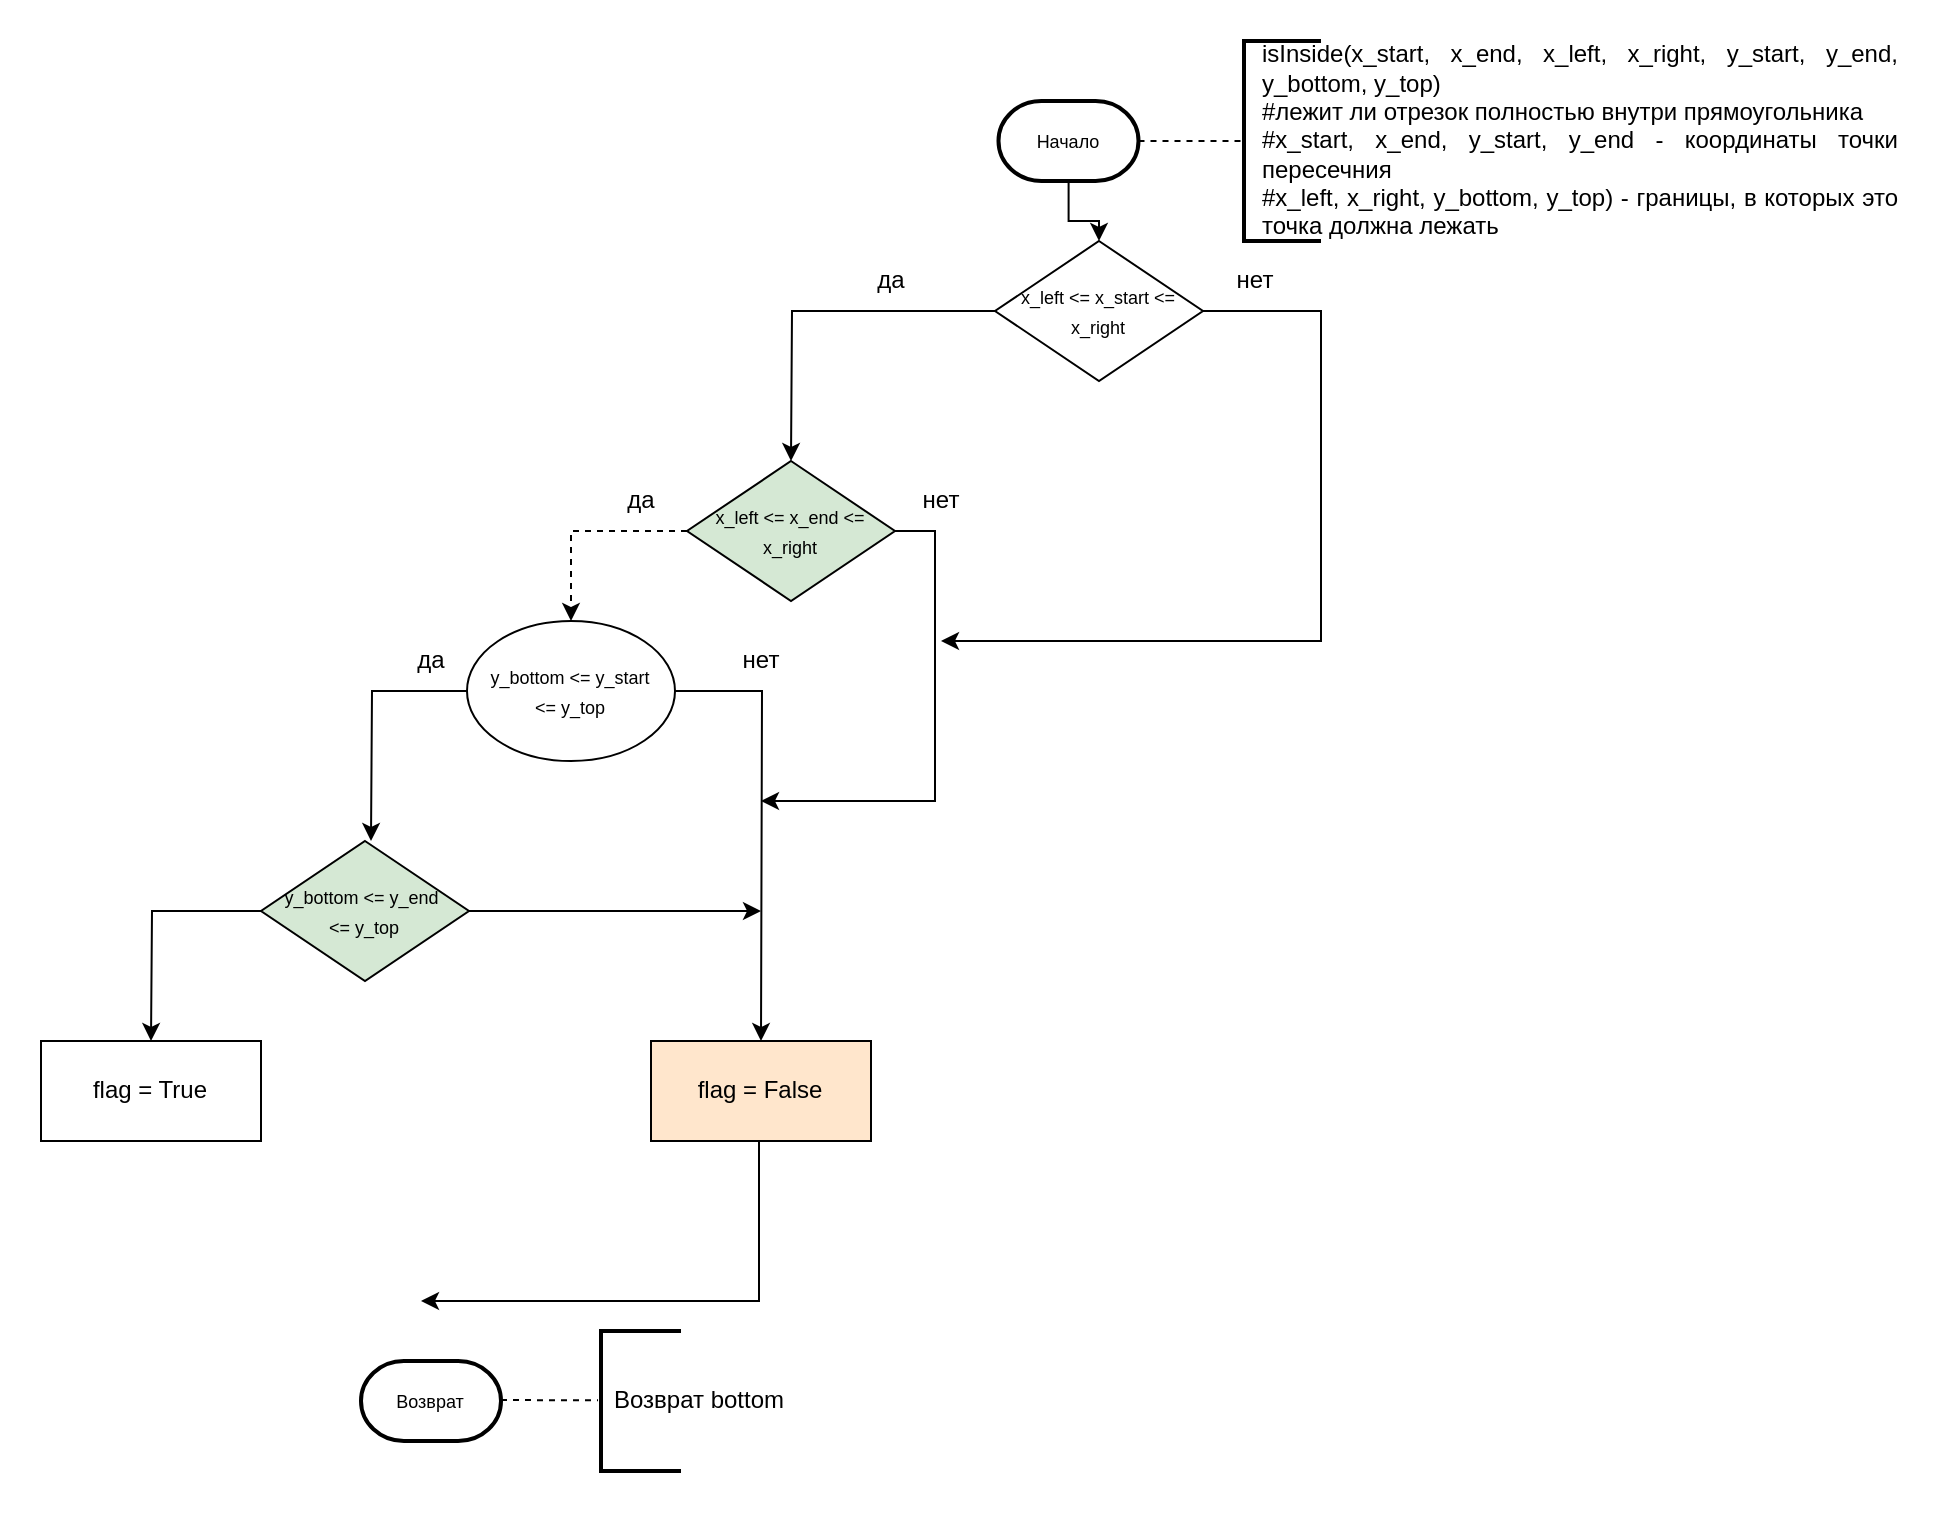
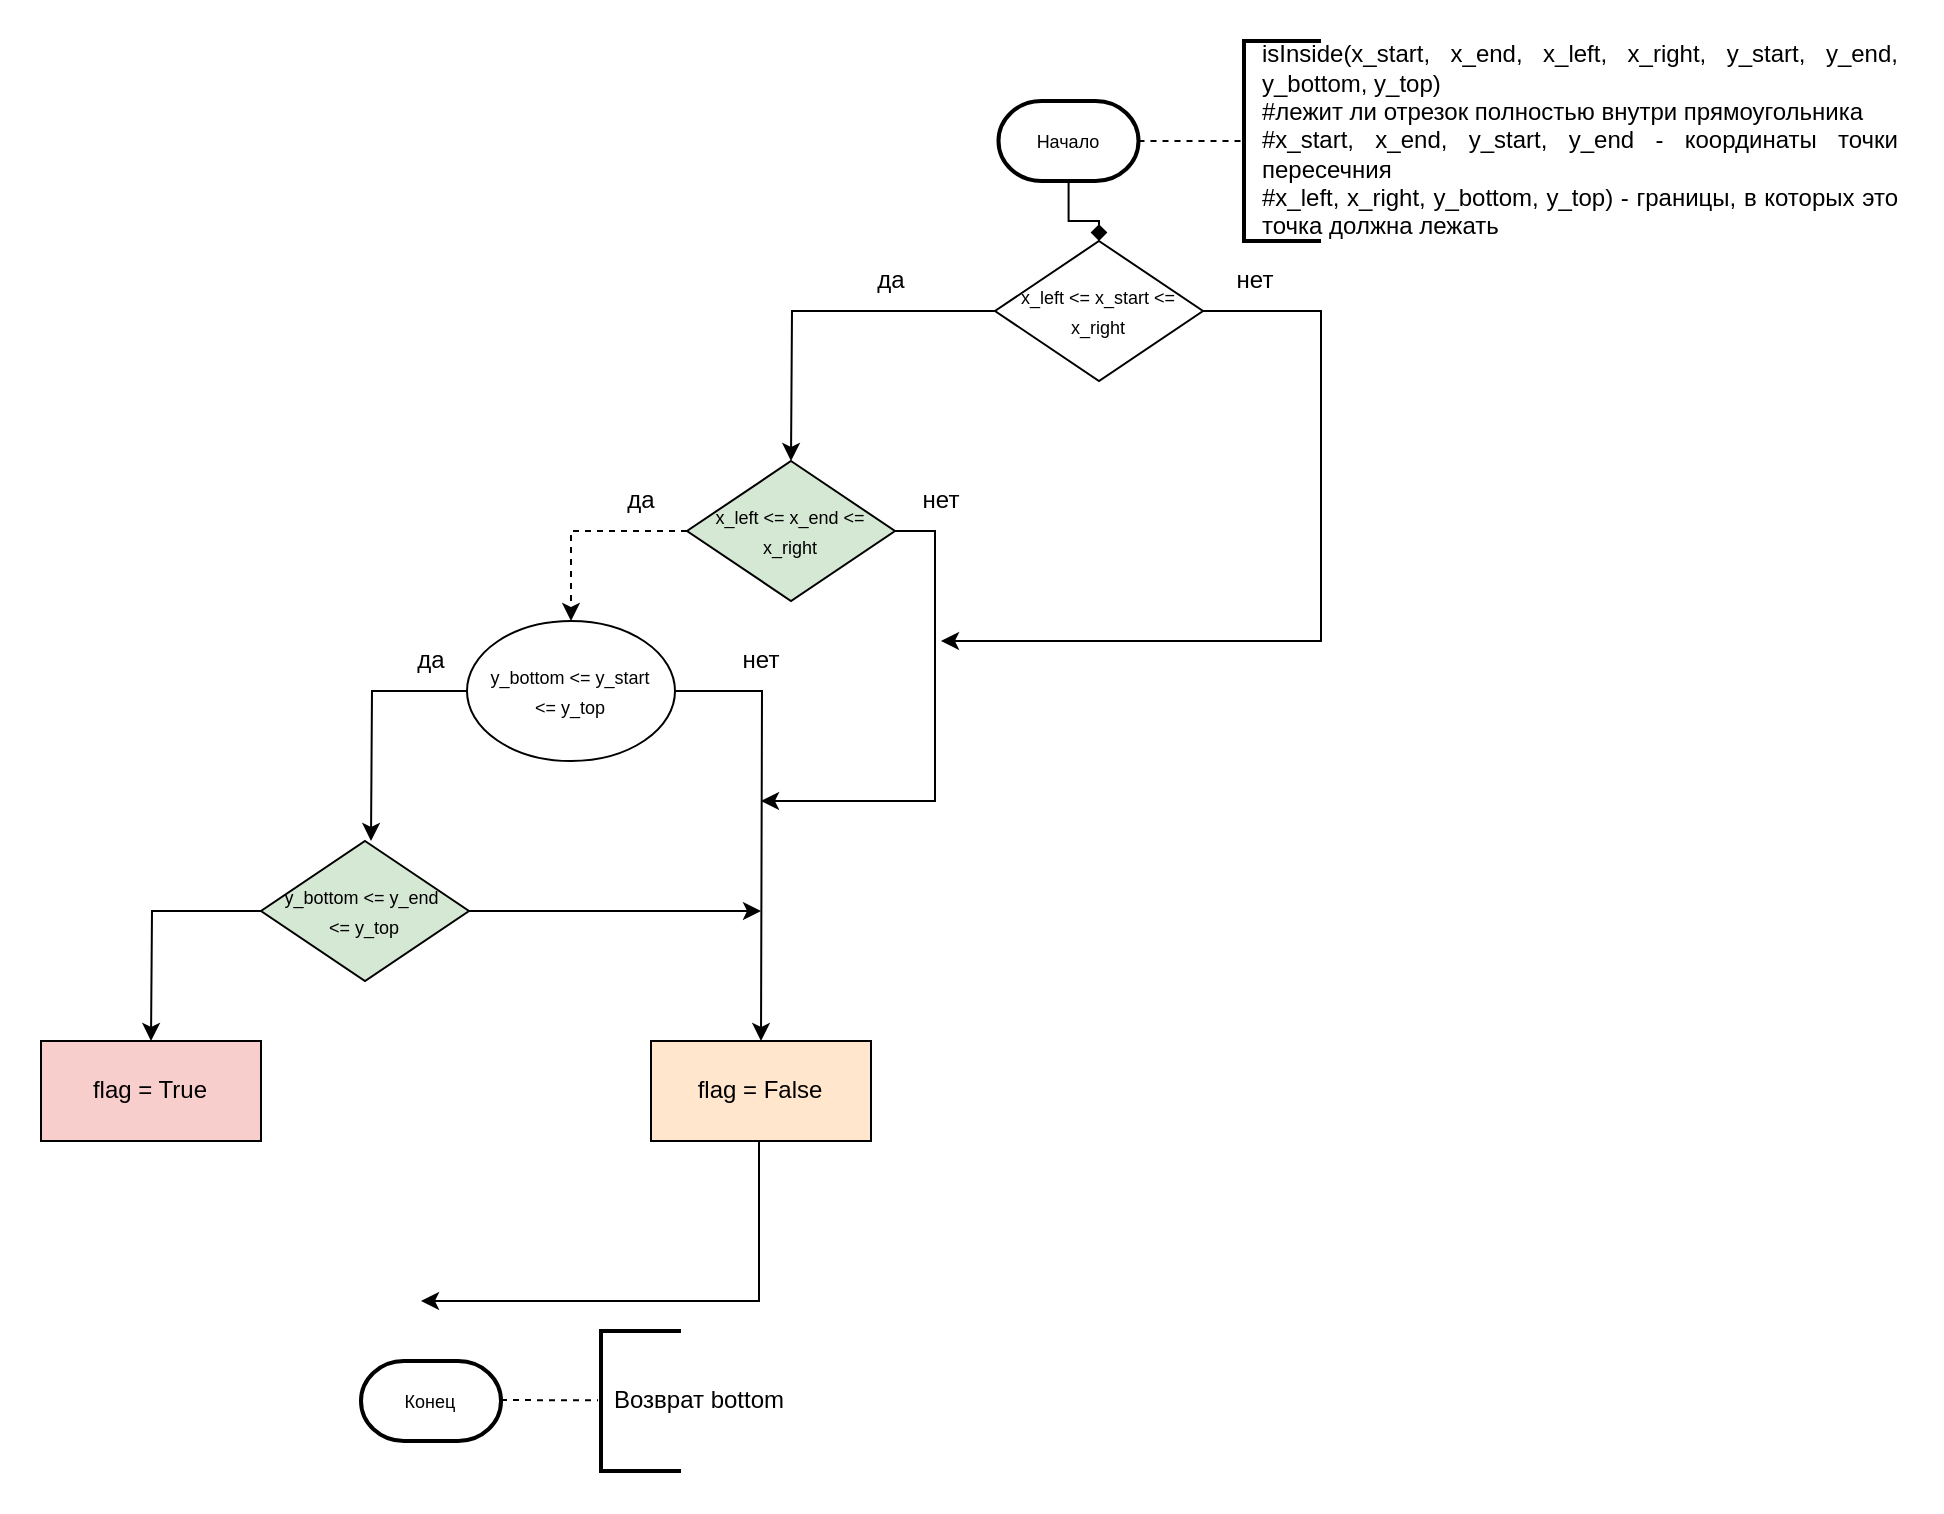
edge "Начало" -> "x_left <= x_start <= x_right": arrowhead classic -> diamond
node "flag = True": fillcolor #ffffff -> #f8cecc
node "Возврат": label "Возврат" -> "Конец"
